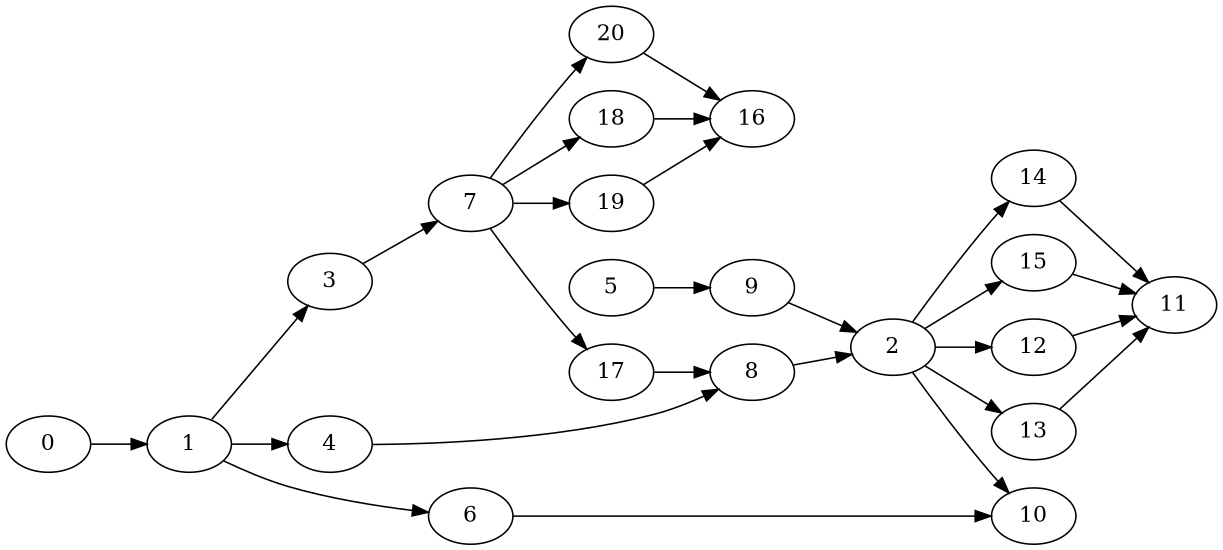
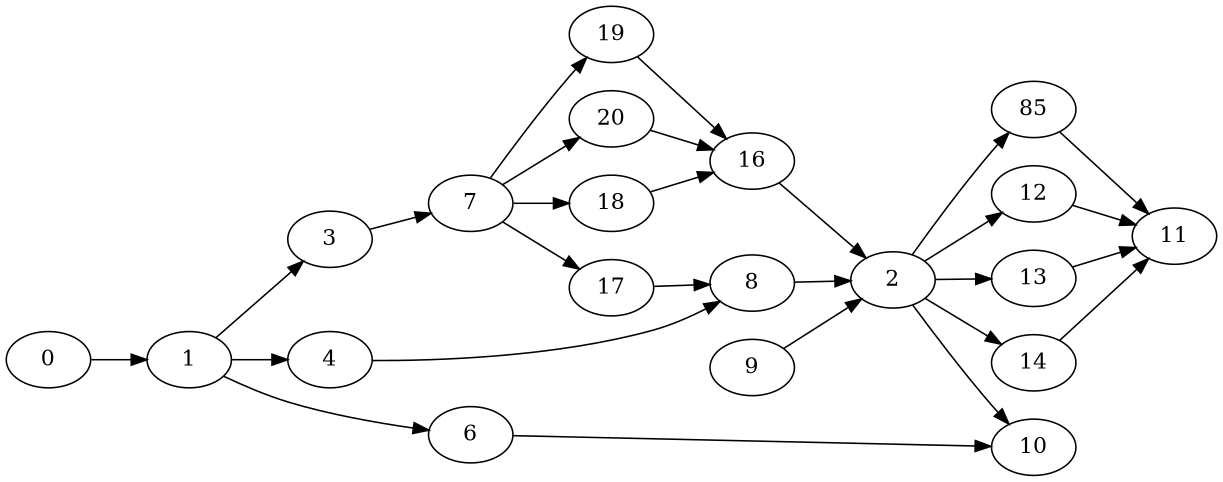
edge "16" -> "2": added
node "15": label "15" -> "85"
node "5": removed
